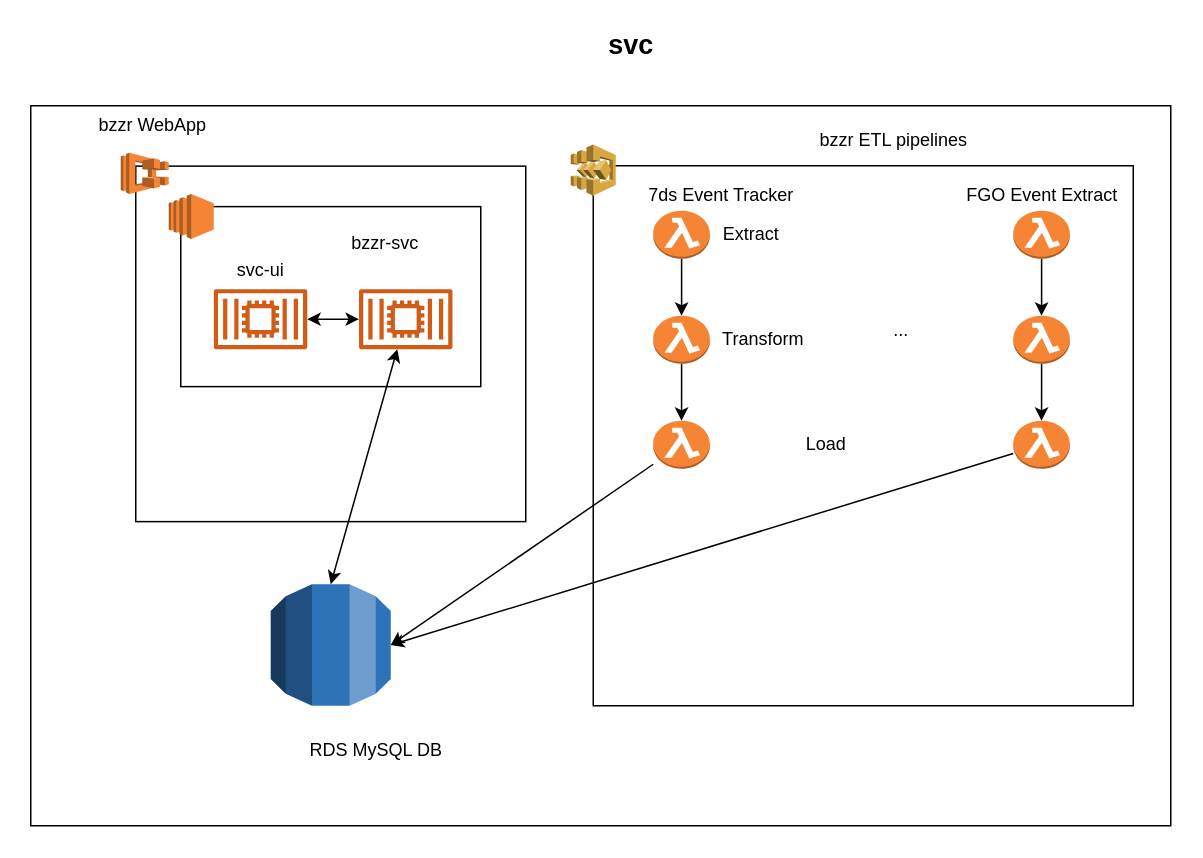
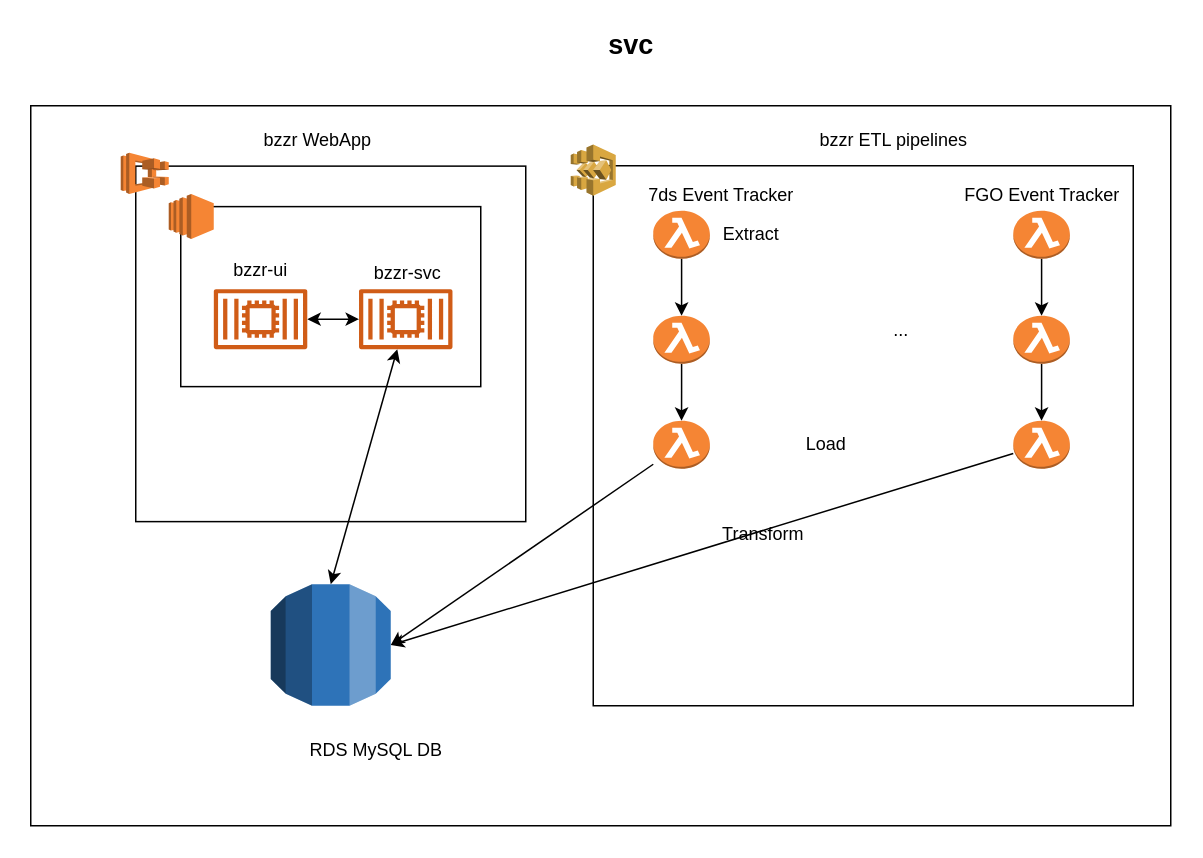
node "bzzr WebApp": moved (153, 125) -> (318, 140)
node "FGO Event Extract": label "FGO Event Extract" -> "FGO Event Tracker"
node "bzzr-svc": moved (385, 244) -> (408, 274)
node "svc-ui": label "svc-ui" -> "bzzr-ui"
node "Transform": moved (762, 340) -> (762, 535)
